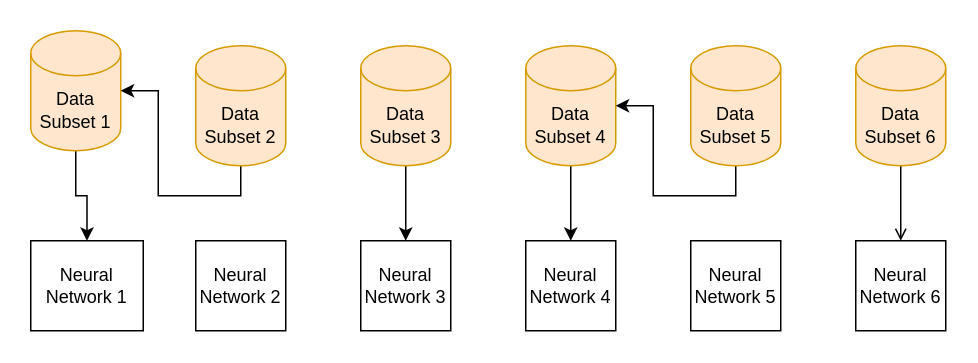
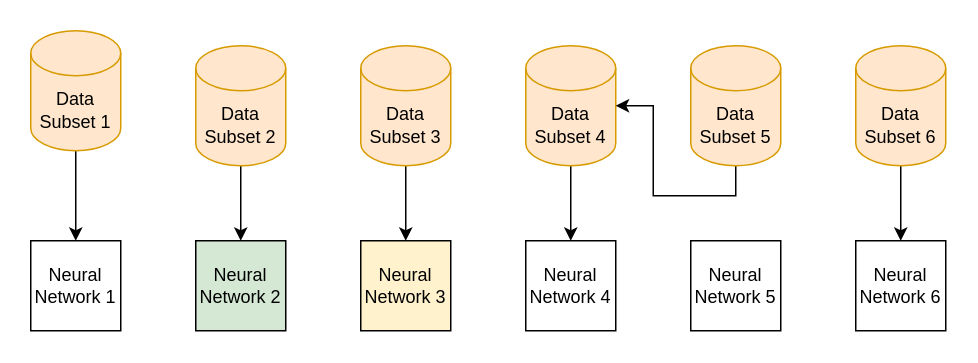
edge "Data Subset 2" -> "Data Subset 1": now "Data Subset 2" -> "Neural Network 2"
edge "Data Subset 6" -> "Neural Network 6": arrowhead open -> classic
node "Neural Network 1": size 113x90 -> 90x90
node "Neural Network 2": fillcolor #ffffff -> #d5e8d4
node "Neural Network 3": fillcolor #ffffff -> #fff2cc
